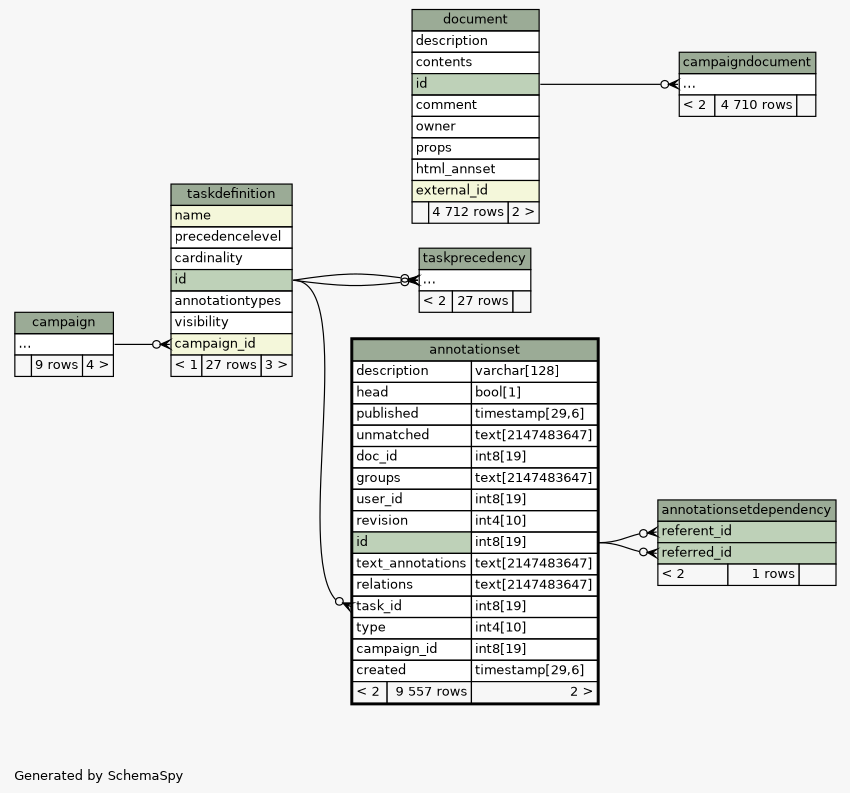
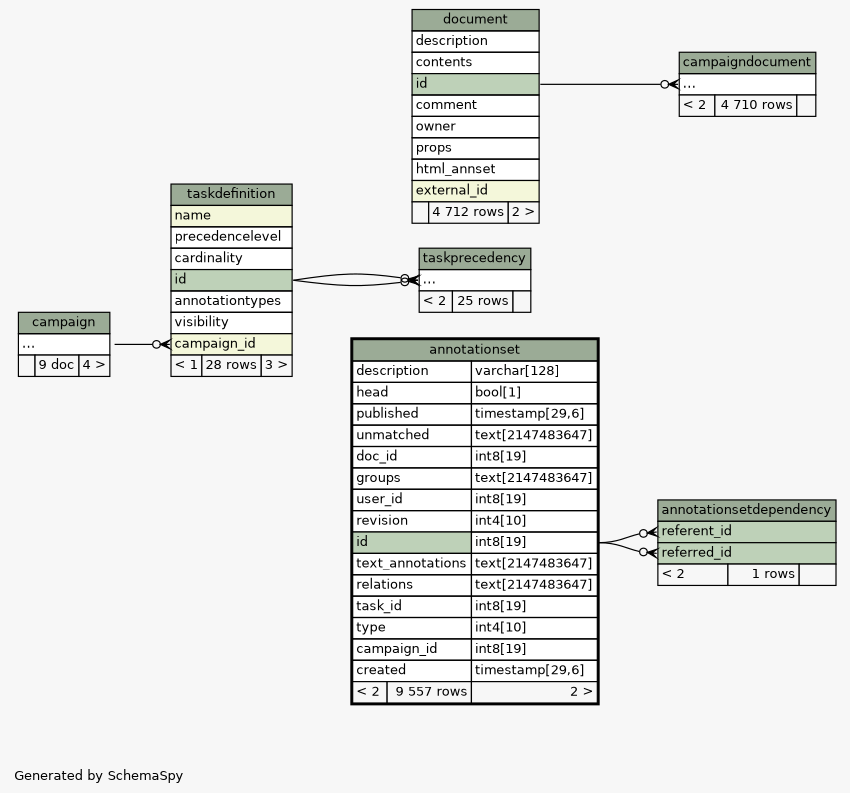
node "taskprecedency": text "27 rows" -> "25 rows"
node "campaign": text "9 rows" -> "9 doc"
node "taskdefinition": text "27 rows" -> "28 rows"
edge "taskdefinition" -> "annotationset": removed
